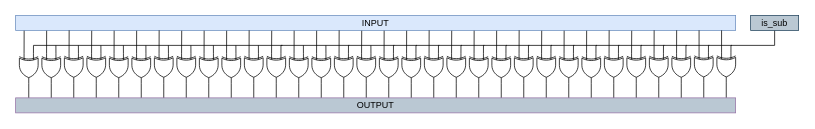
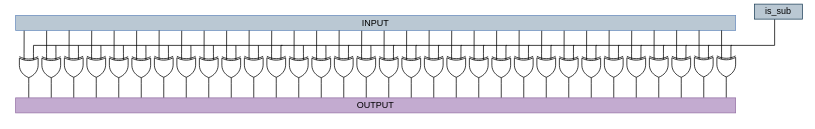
node "INPUT": fillcolor #dae8fc -> #bac8d3
node "is_sub": moved (774, 23) -> (778, 12)
node "OUTPUT": fillcolor #bac8d3 -> #c3abd0
